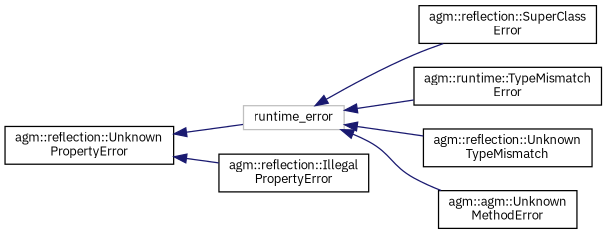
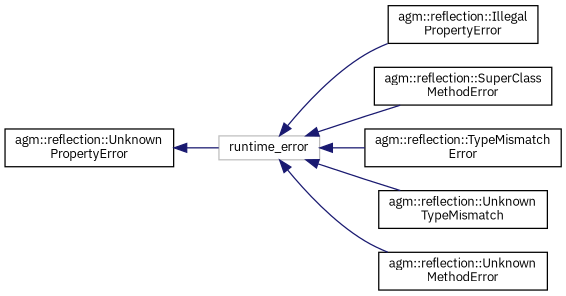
node "agm::reflection::SuperClass Error": label "agm::reflection::SuperClass Error" -> "agm::reflection::SuperClass MethodError"
node "agm::runtime::TypeMismatch Error": label "agm::runtime::TypeMismatch Error" -> "agm::reflection::TypeMismatch Error"
edge "agm::reflection::Illegal PropertyError" -> "agm::reflection::Unknown PropertyError": now "agm::reflection::Illegal PropertyError" -> "runtime_error"
node "agm::agm::Unknown MethodError": label "agm::agm::Unknown MethodError" -> "agm::reflection::Unknown MethodError"
